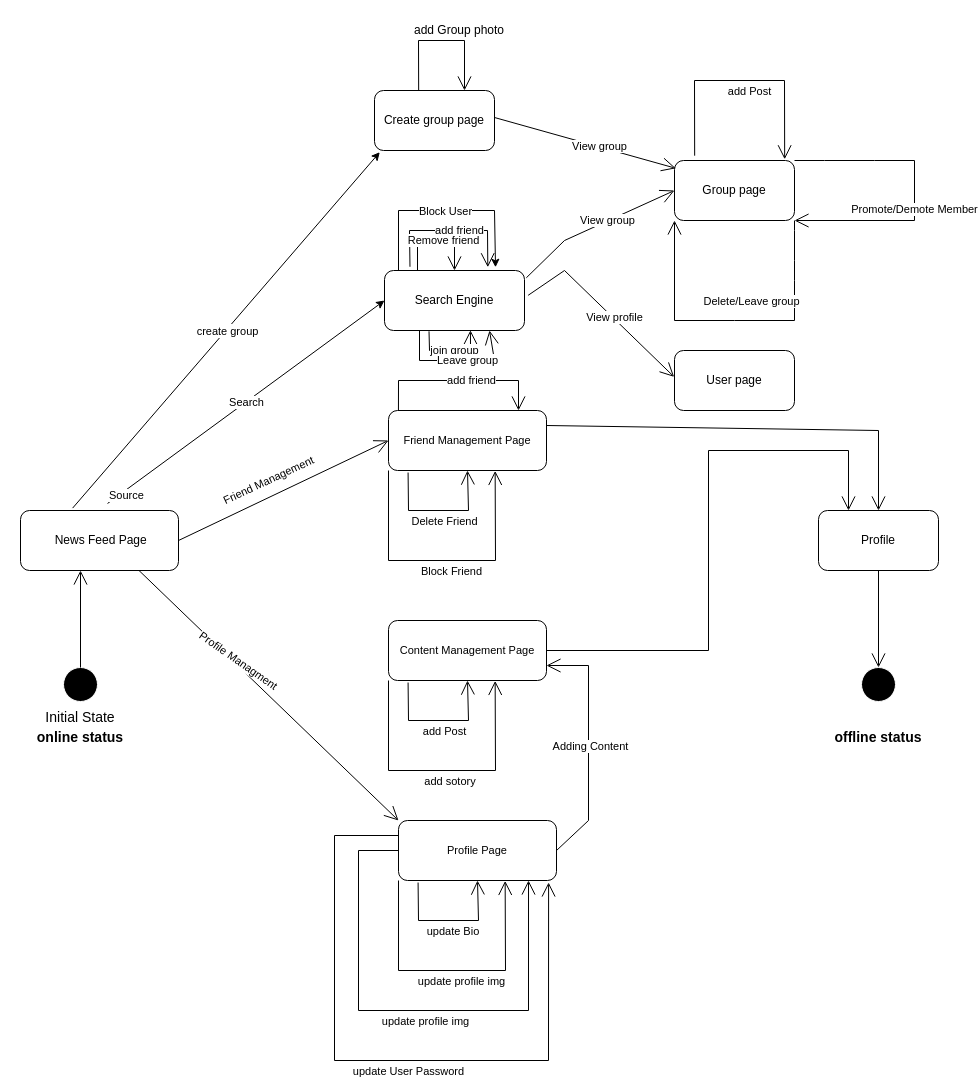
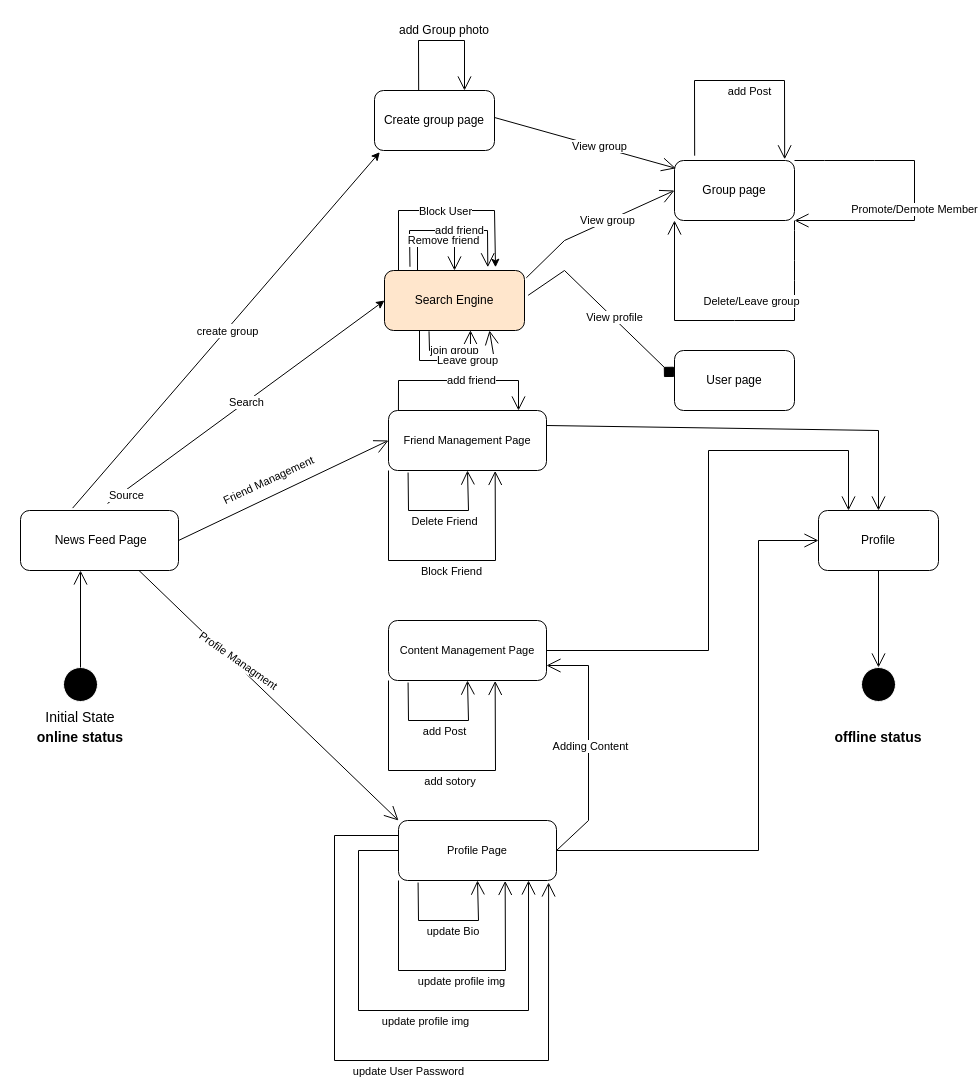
node "add Group photo": moved (460, 31) -> (445, 31)
node "Search Engine": fillcolor #ffffff -> #ffe6cc
edge "Search Engine" -> "User page": arrowhead open -> diamond
edge "Profile Page" -> "Profile": added
